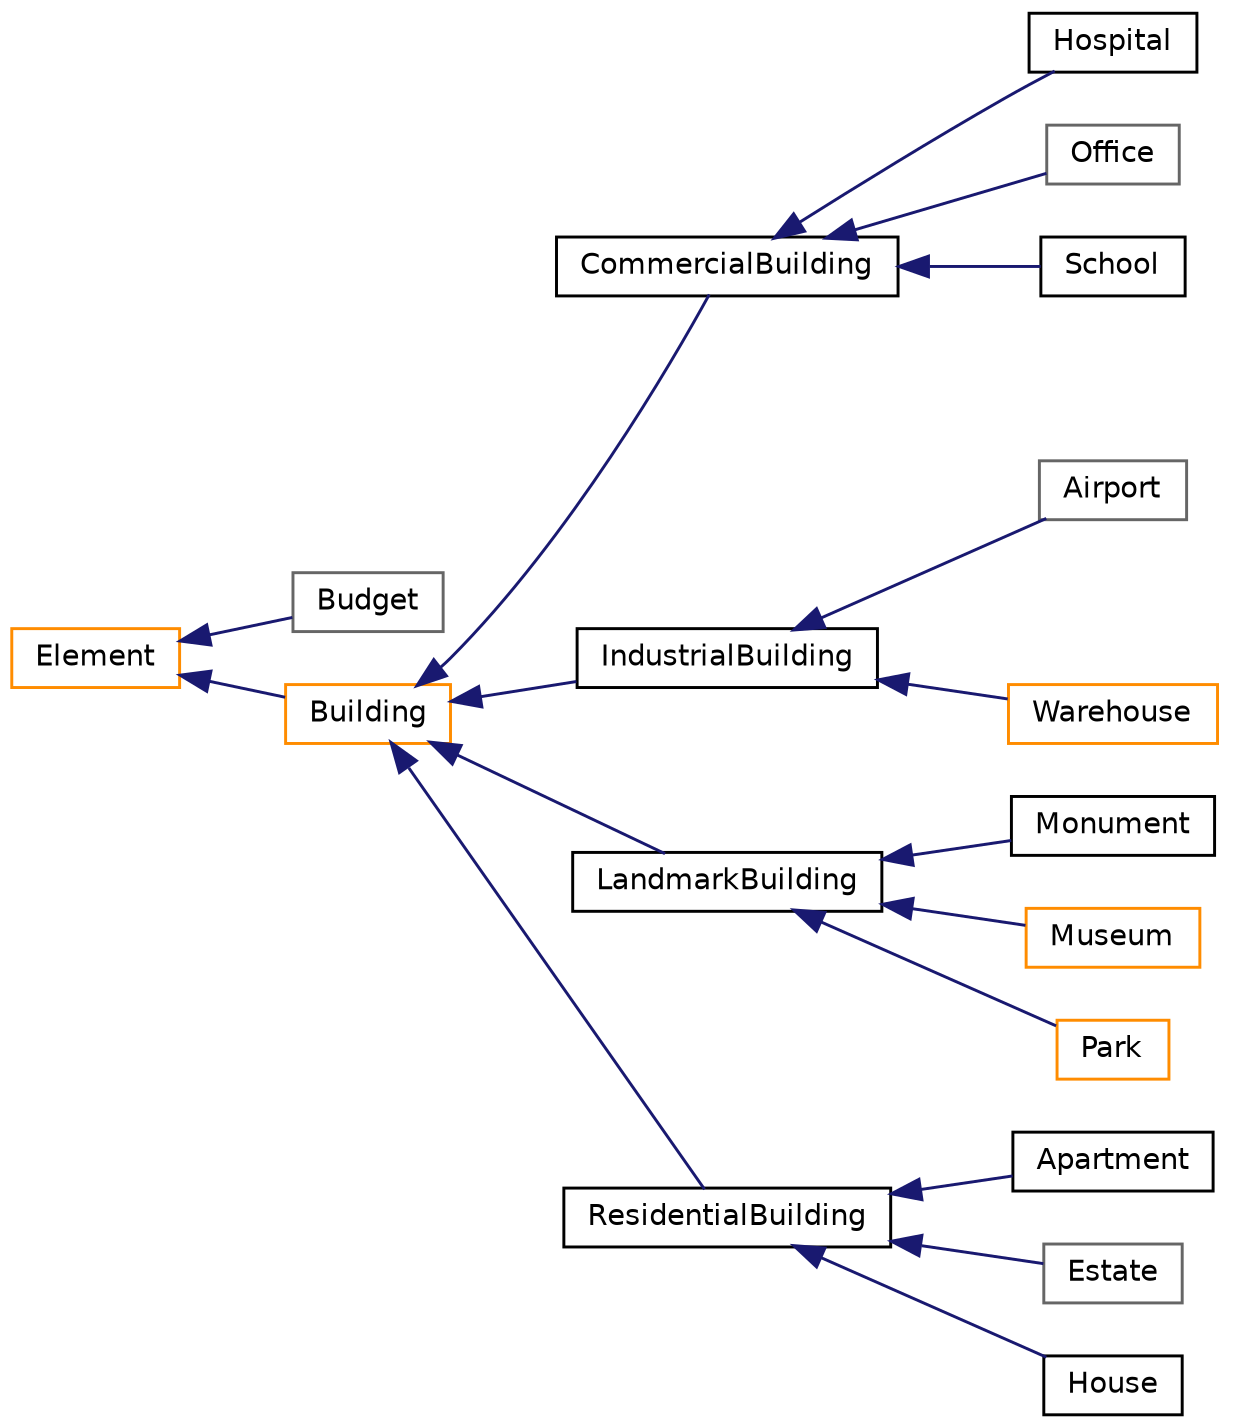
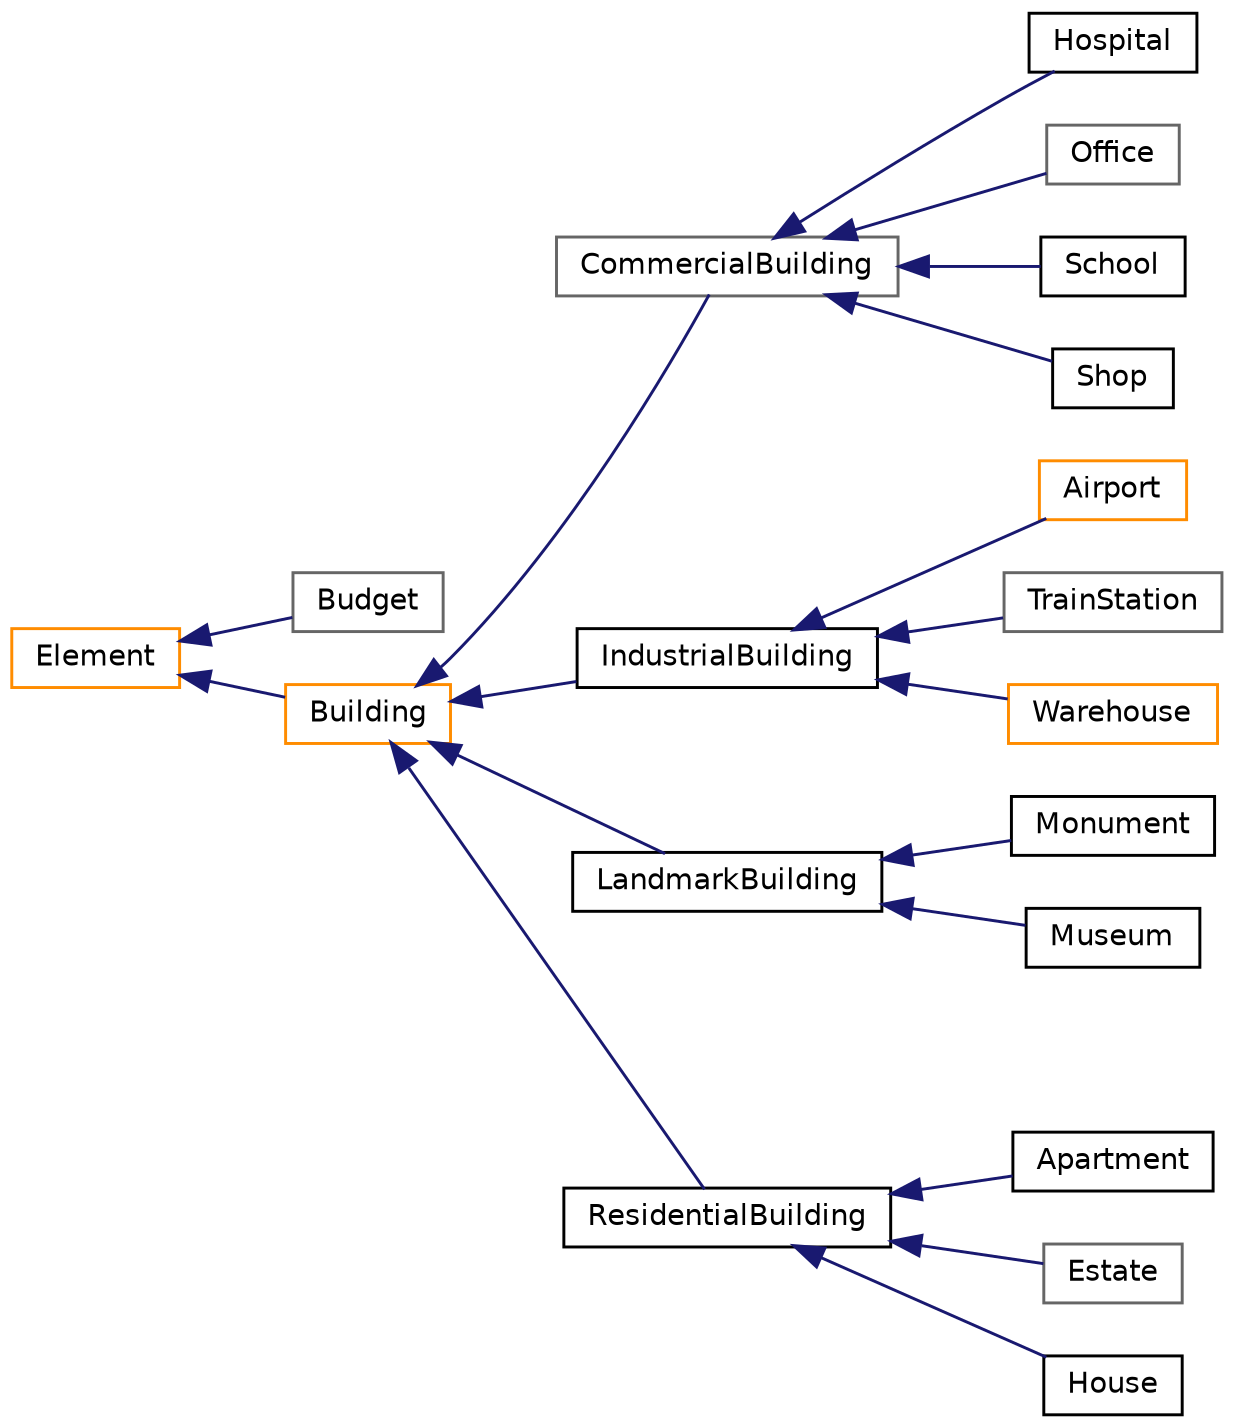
node "CommercialBuilding": color black -> gray40
node "Shop": added
node "Airport": color gray40 -> darkorange
node "TrainStation": added
node "Museum": color darkorange -> black
node "Park": removed
